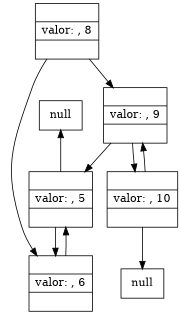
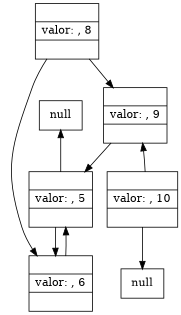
edge "valor: , 9" -> "valor: , 10": removed
